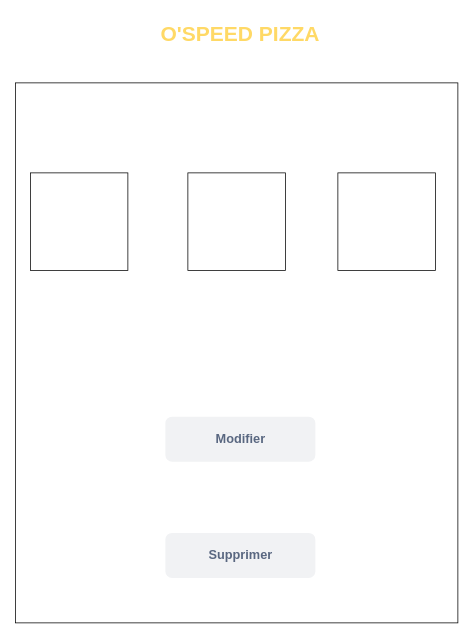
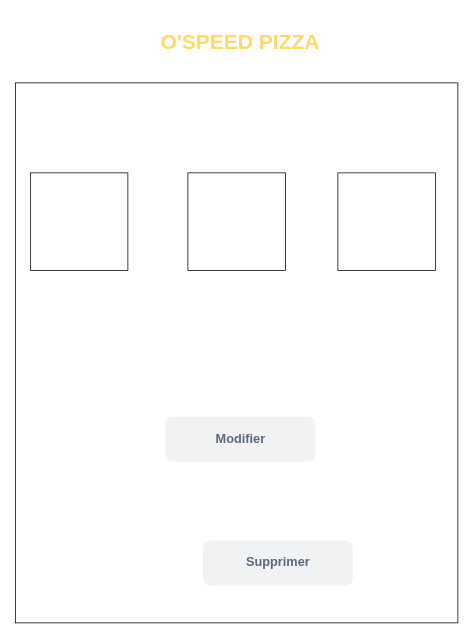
node "O'SPEED PIZZA": moved (240, 34) -> (240, 42)
node "Supprimer": moved (240, 555) -> (278, 563)
